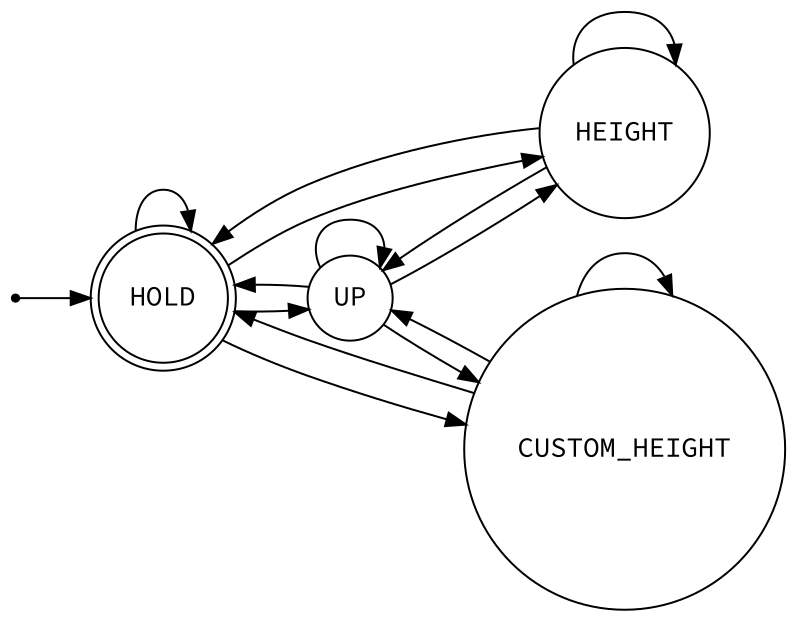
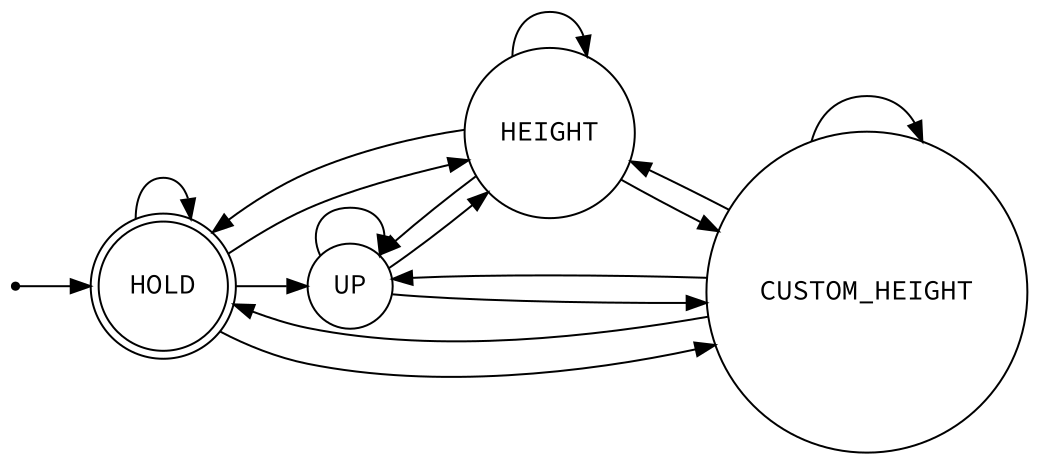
edge "CUSTOM_HEIGHT" -> "HEIGHT": added
edge "HEIGHT" -> "CUSTOM_HEIGHT": added
edge "UP" -> "HOLD": removed
